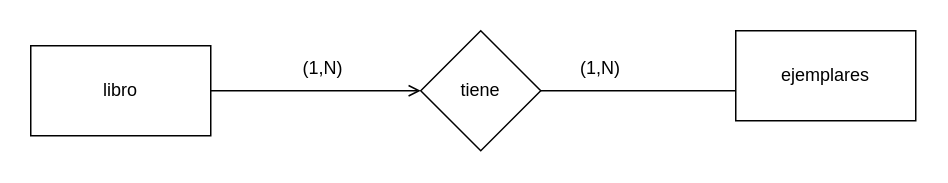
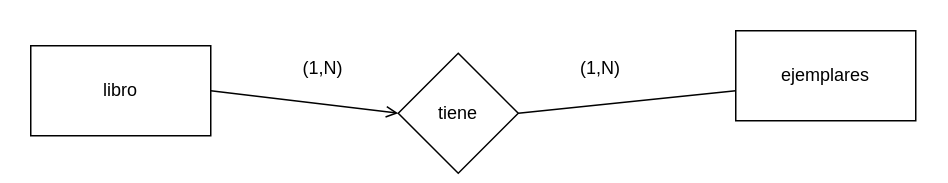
node "tiene": moved (481, 91) -> (458, 113)
